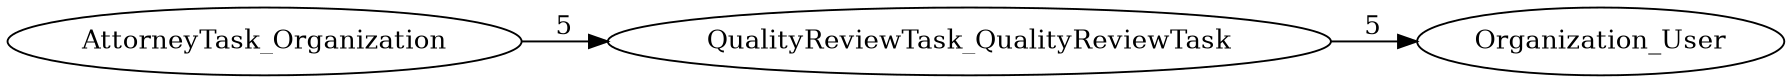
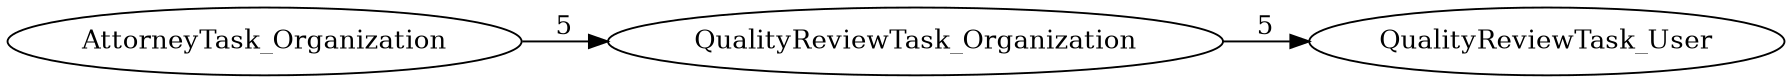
node "QualityReviewTask_QualityReviewTask": label "QualityReviewTask_QualityReviewTask" -> "QualityReviewTask_Organization"
node "Organization_User": label "Organization_User" -> "QualityReviewTask_User"
